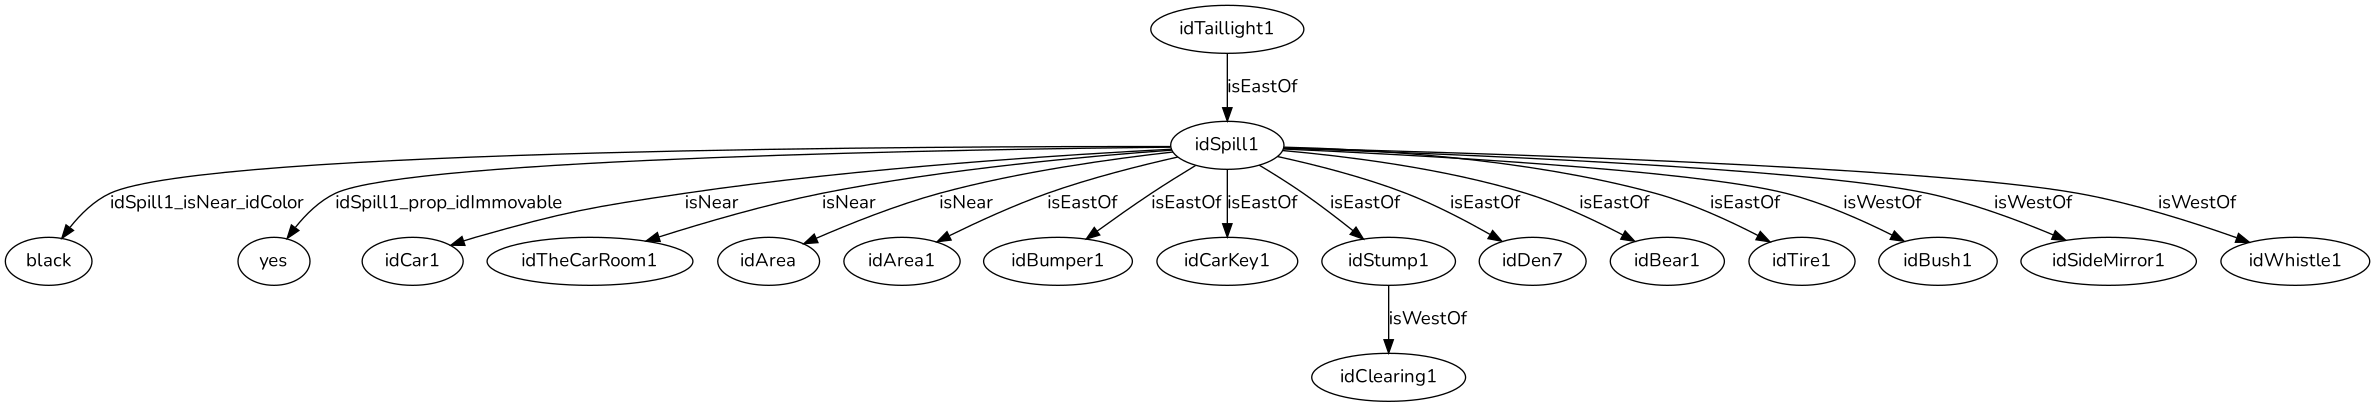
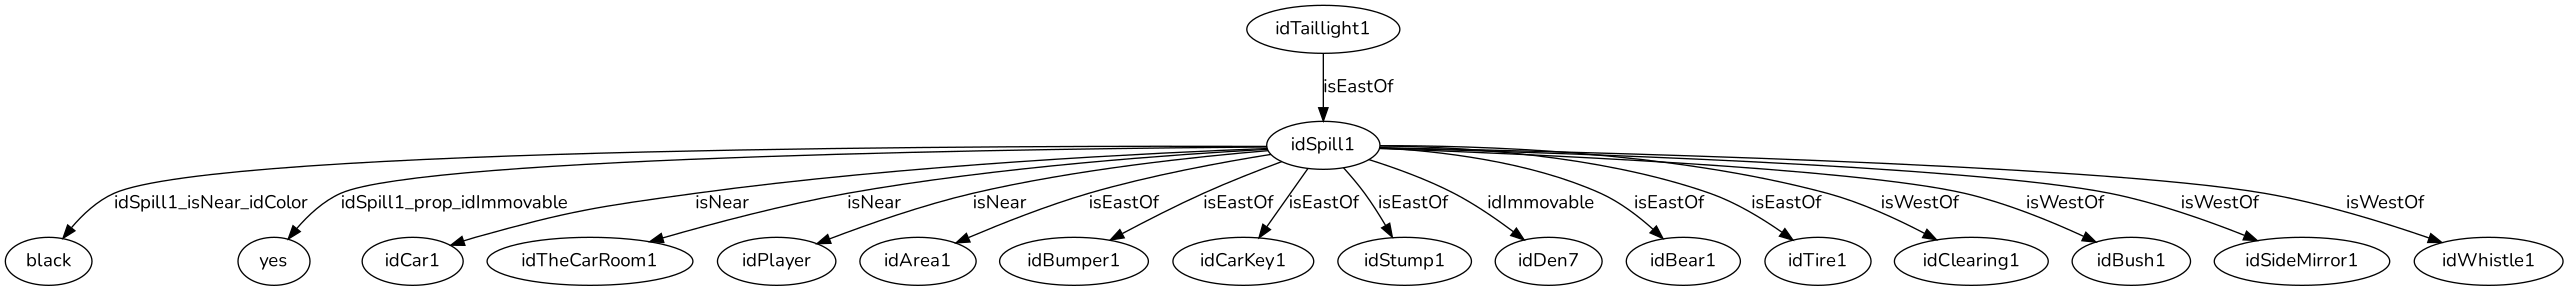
edge "idSpill1" -> "idDen7": label "isEastOf" -> "idImmovable"
node "idArea": label "idArea" -> "idPlayer"
edge "idStump1" -> "idClearing1": now "idSpill1" -> "idClearing1"
